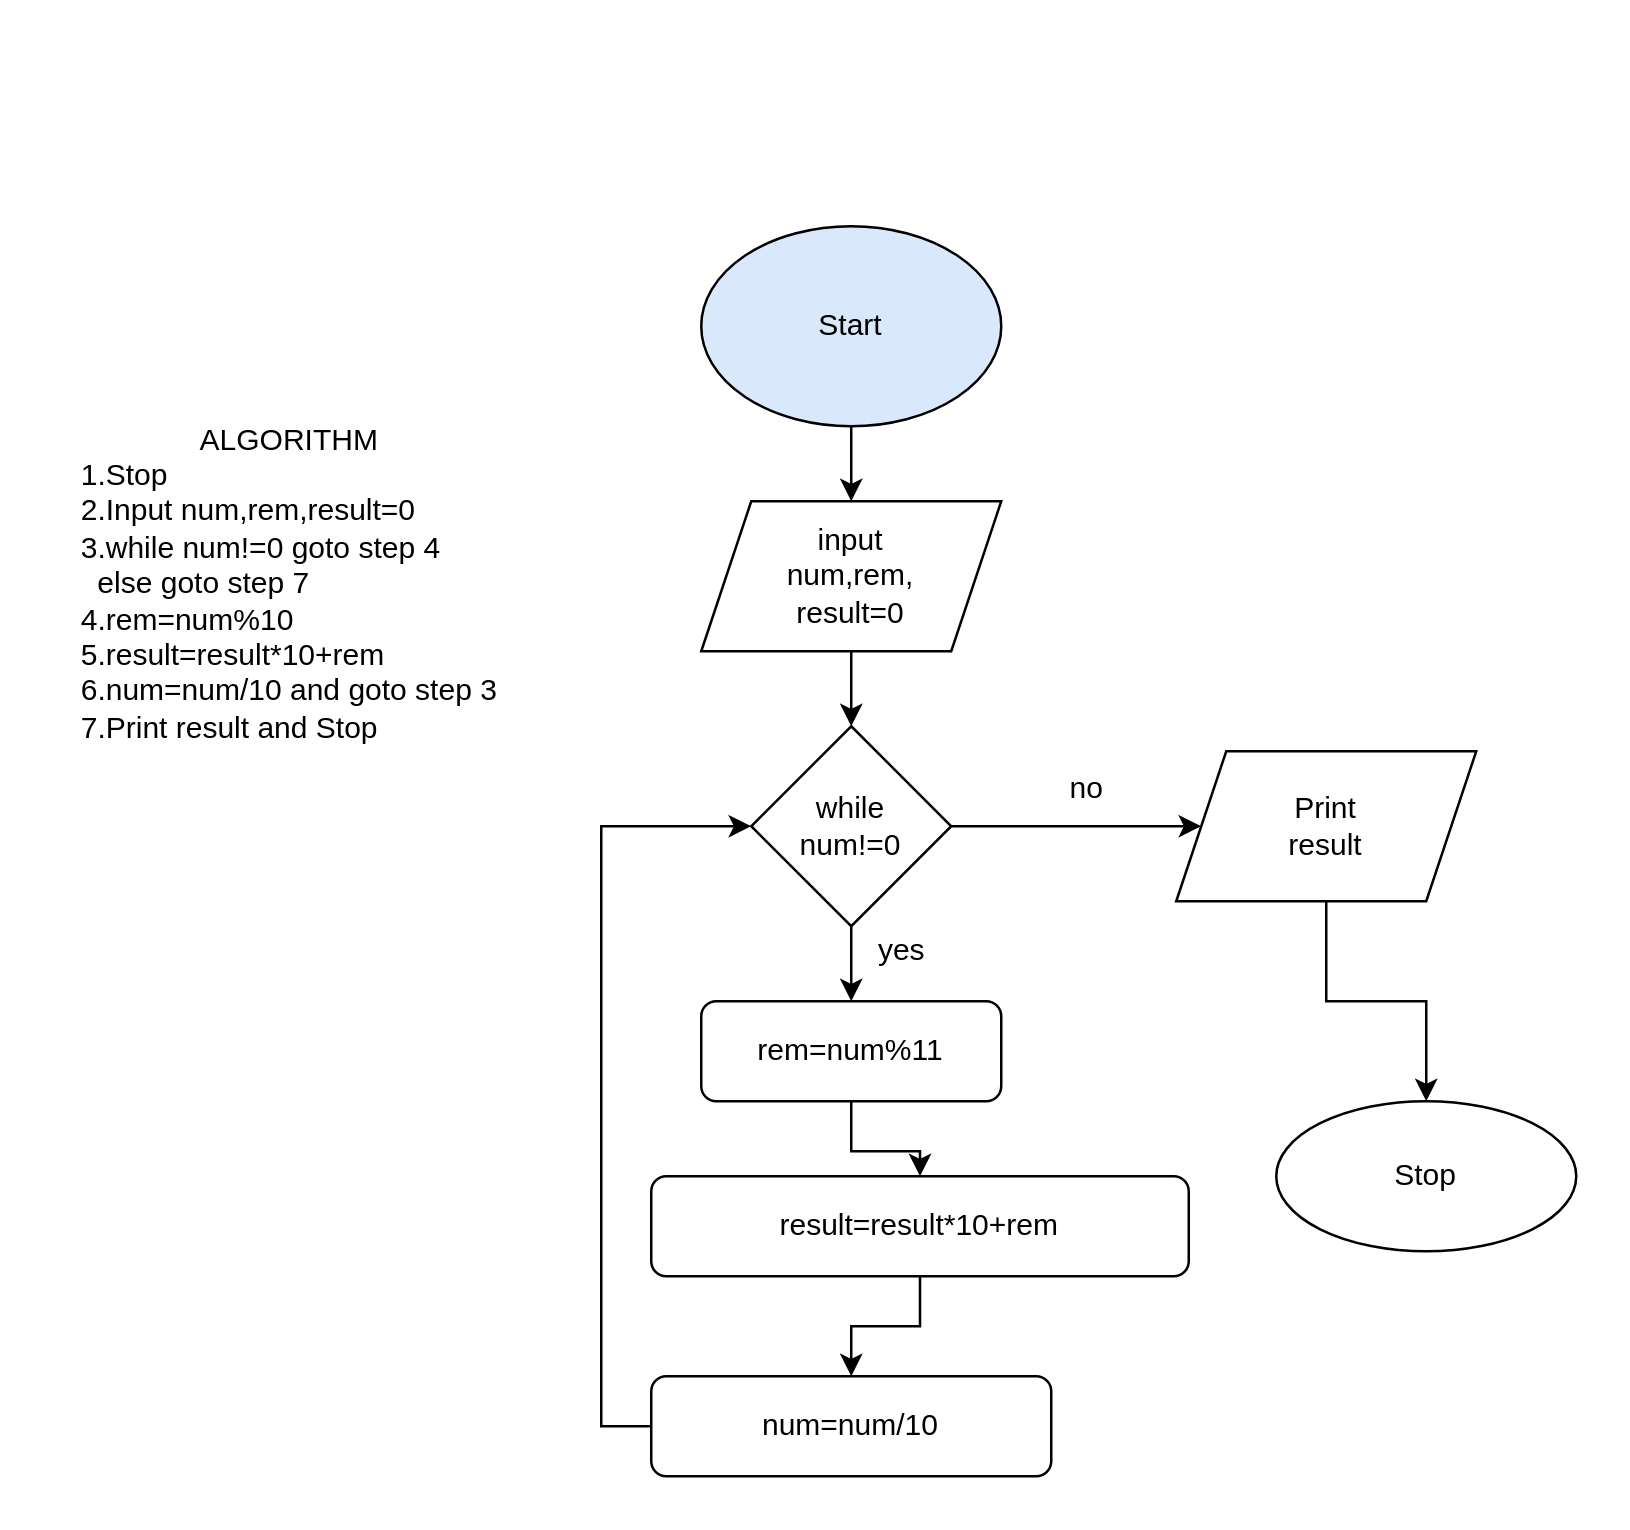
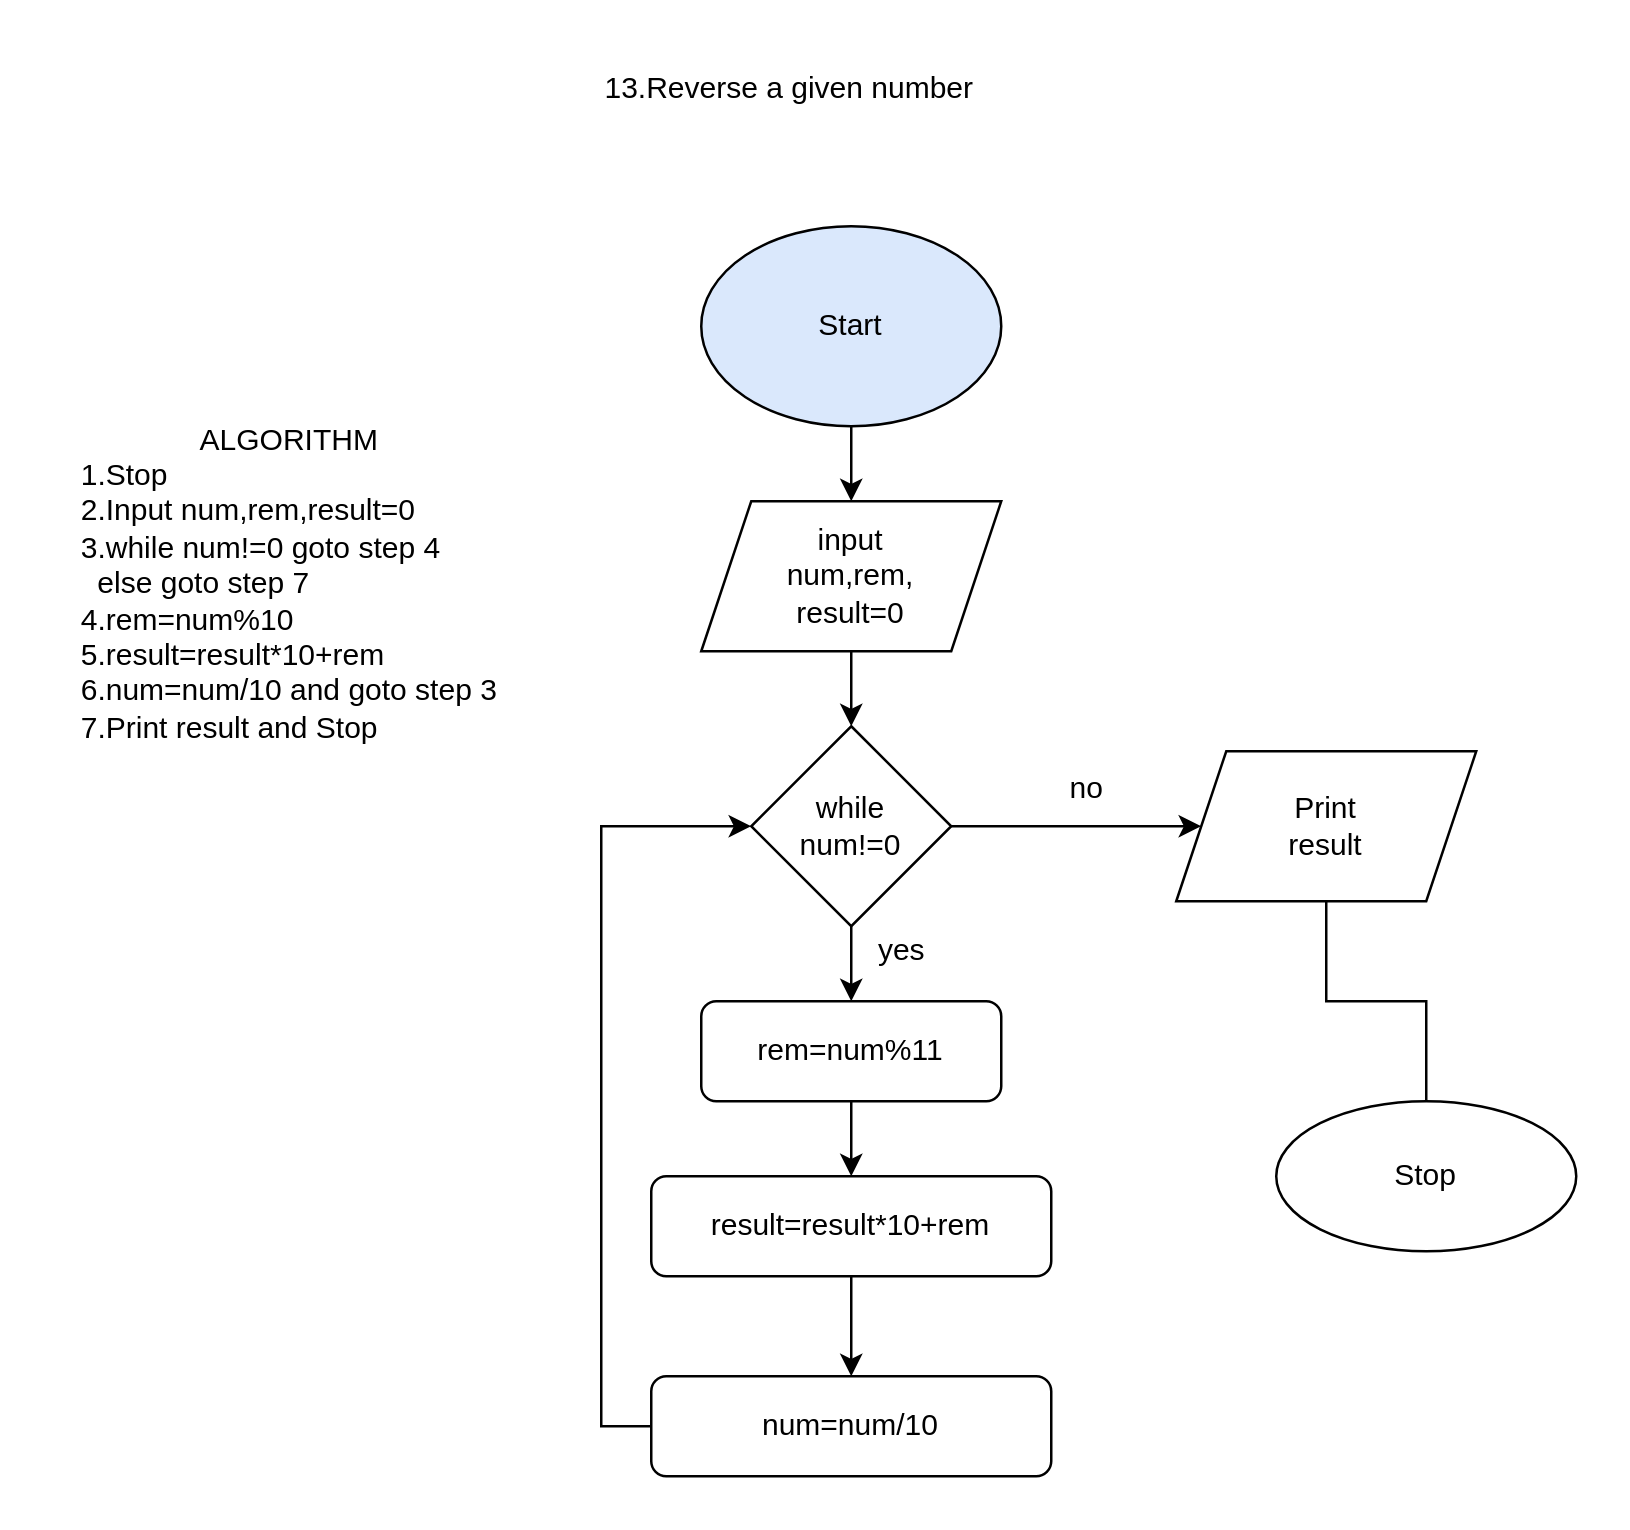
node "13.Reverse a given number": added
edge "Print result" -> "Stop": arrowhead classic -> none
node "result=result*10+rem": size 538x100 -> 400x100
